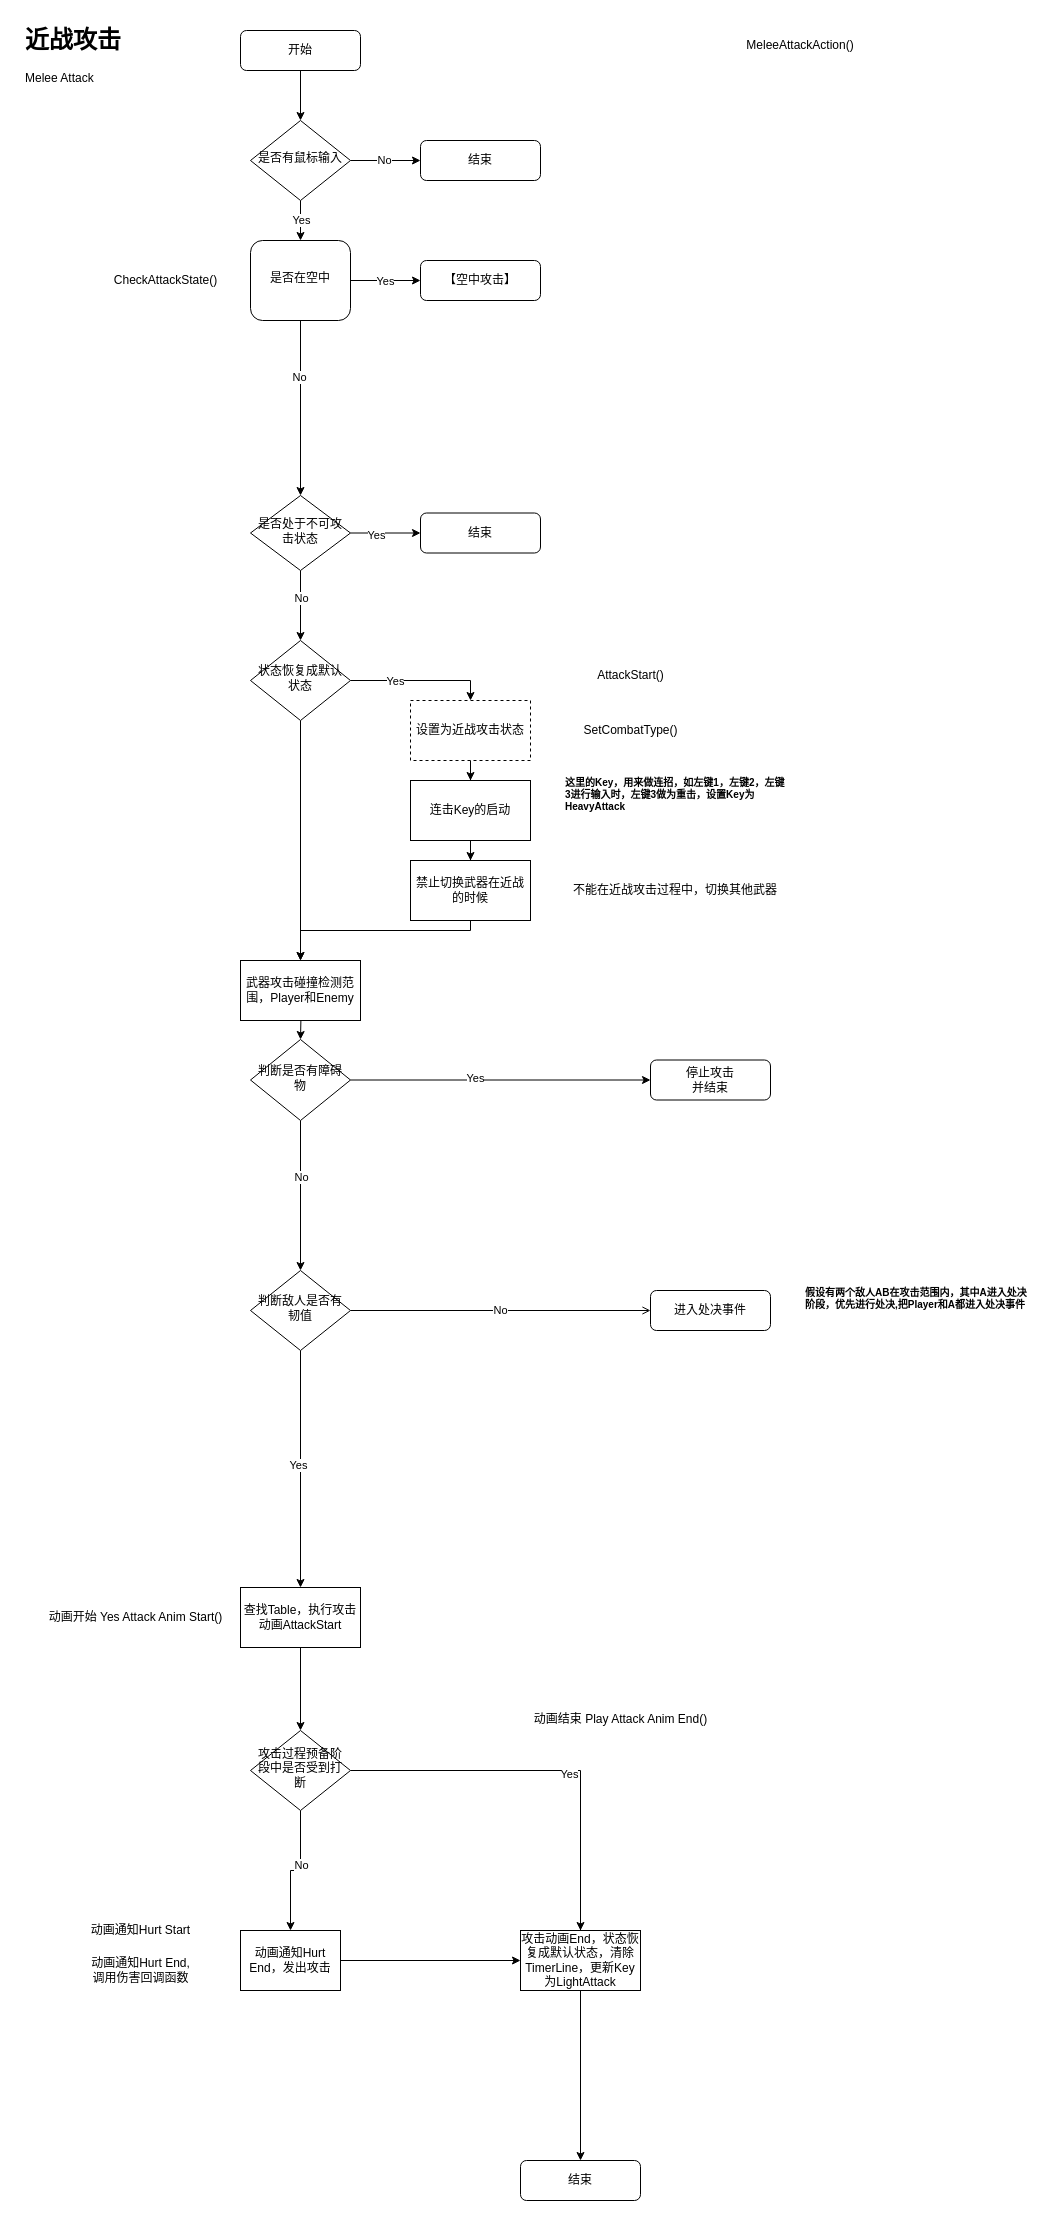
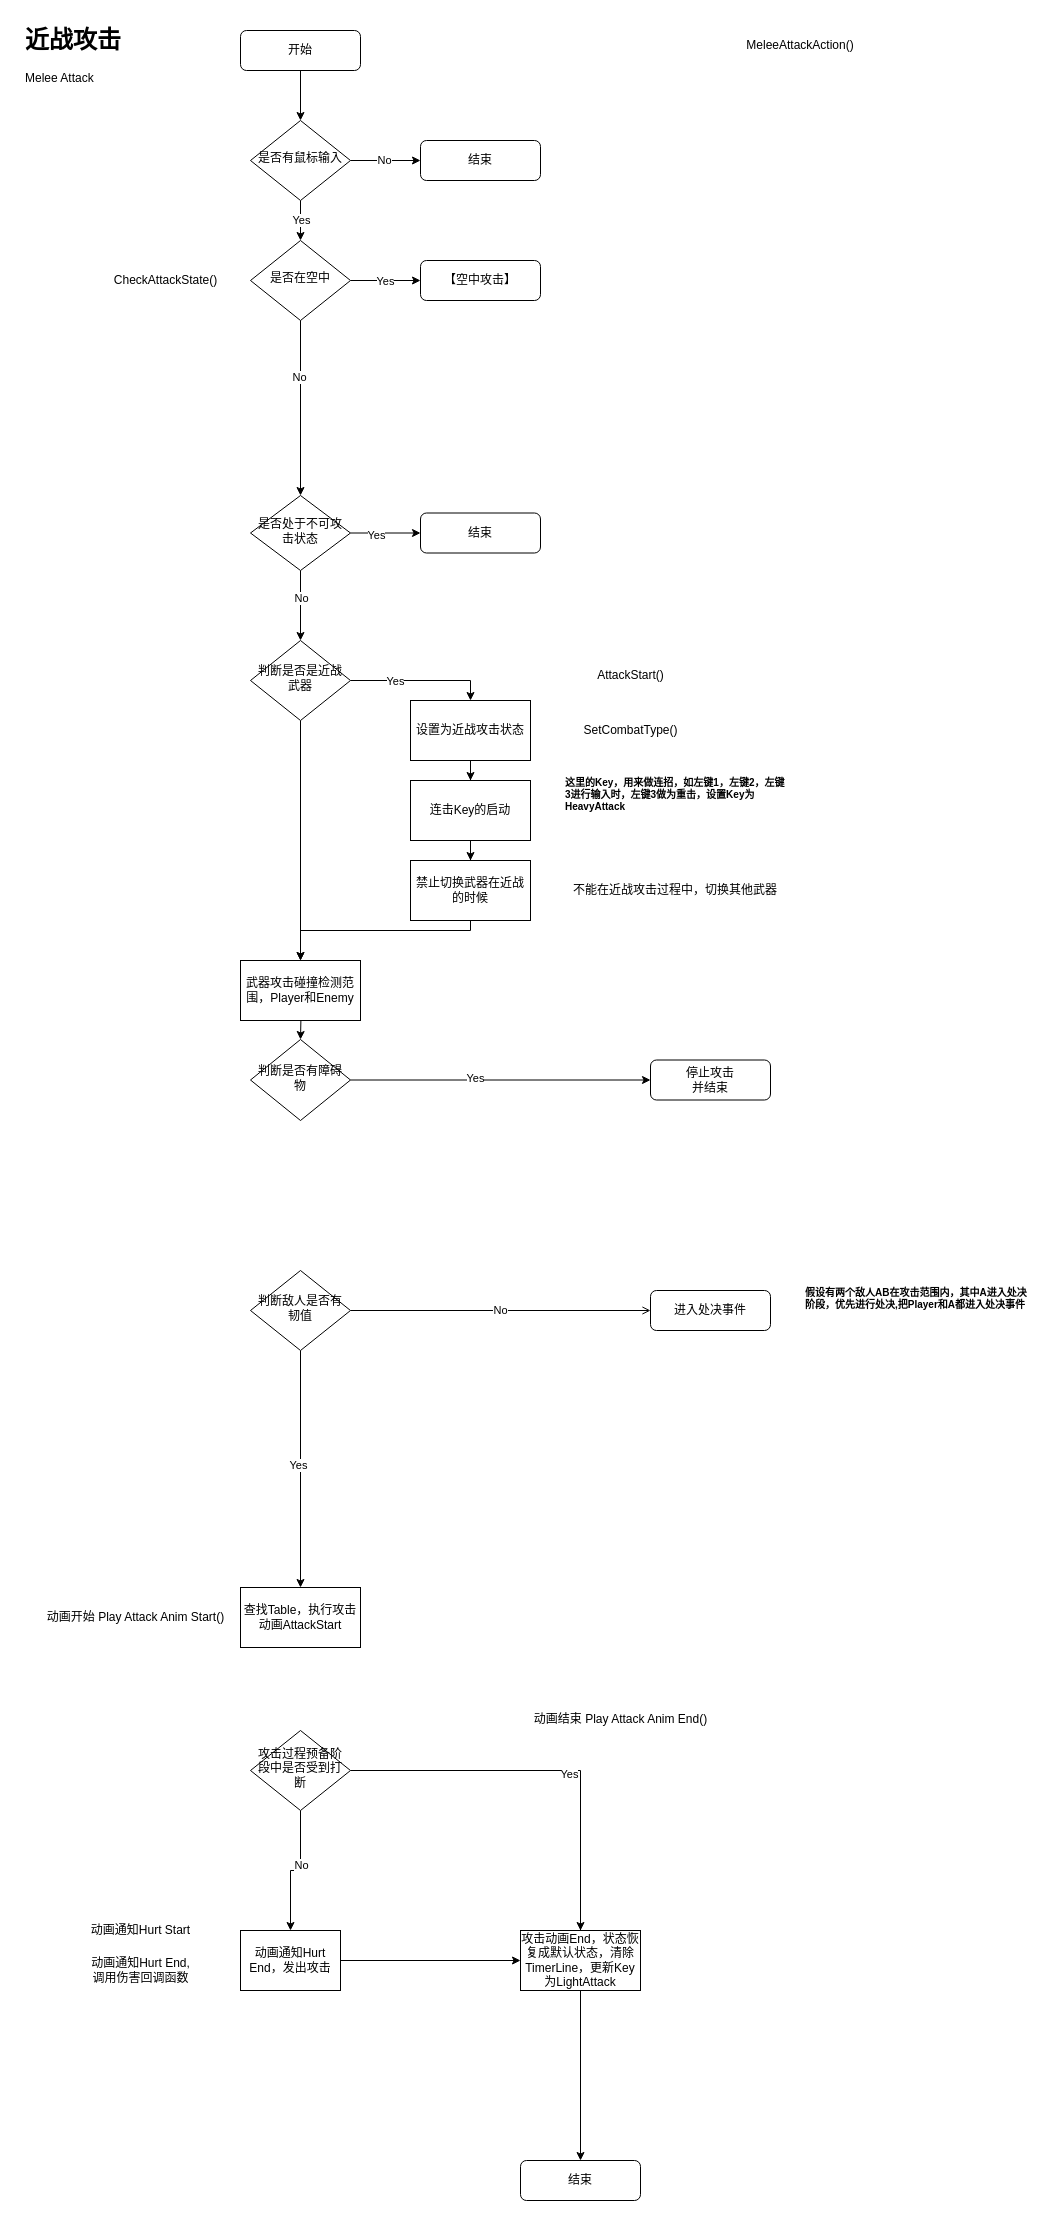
node "是否在空中": shape rounded rectangle -> diamond
node "状态恢复成默认状态": label "状态恢复成默认状态" -> "判断是否是近战武器"
node "设置为近战攻击状态": style dashed -> solid
edge "判断是否有障碍物" -> "判断敌人是否有韧值": removed, label "No"
node "动画开始 Yes Attack Anim Start()": label "动画开始 Yes Attack Anim Start()" -> "动画开始 Play Attack Anim Start()"
edge "查找Table，执行攻击动画AttackStart" -> "攻击过程预备阶段中是否受到打断": removed
